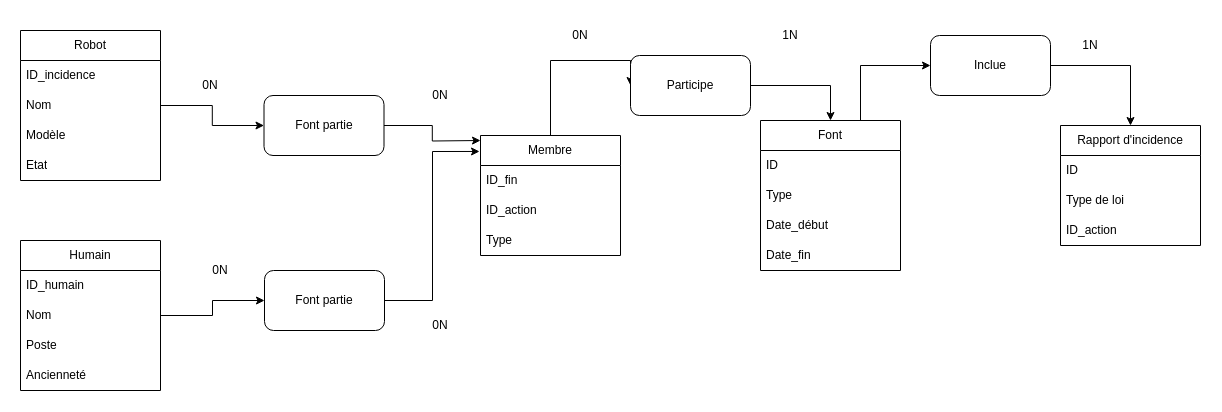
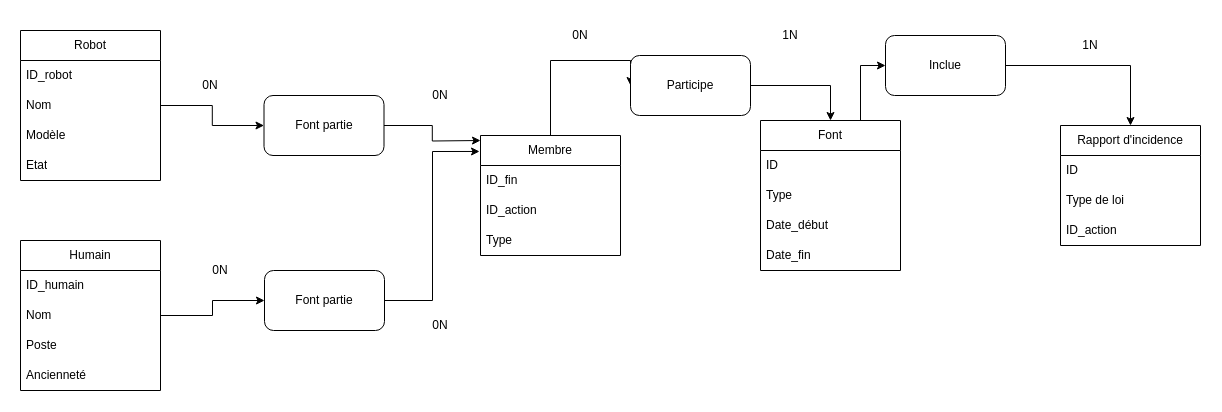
node "Inclue": moved (991, 66) -> (946, 66)
node "ID_incidence": label "ID_incidence" -> "ID_robot"
